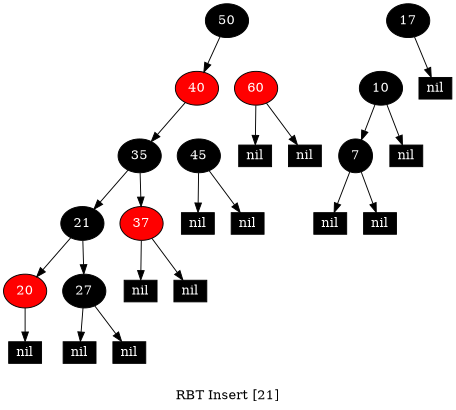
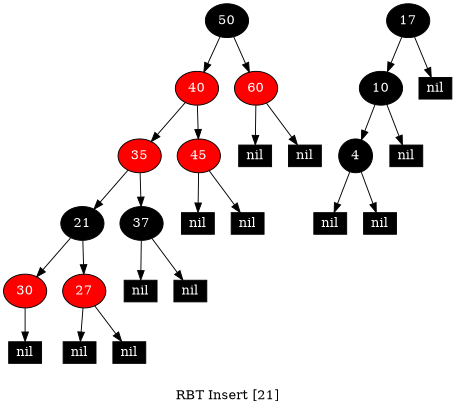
edge "50" -> "60": added
edge "17" -> "10": added
edge "40" -> "45": added
node "35": fillcolor black -> red
node "45": fillcolor black -> red
node "7": label "7" -> "4"
node "37": fillcolor red -> black
node "20": label "20" -> "30"
node "27": fillcolor black -> red
